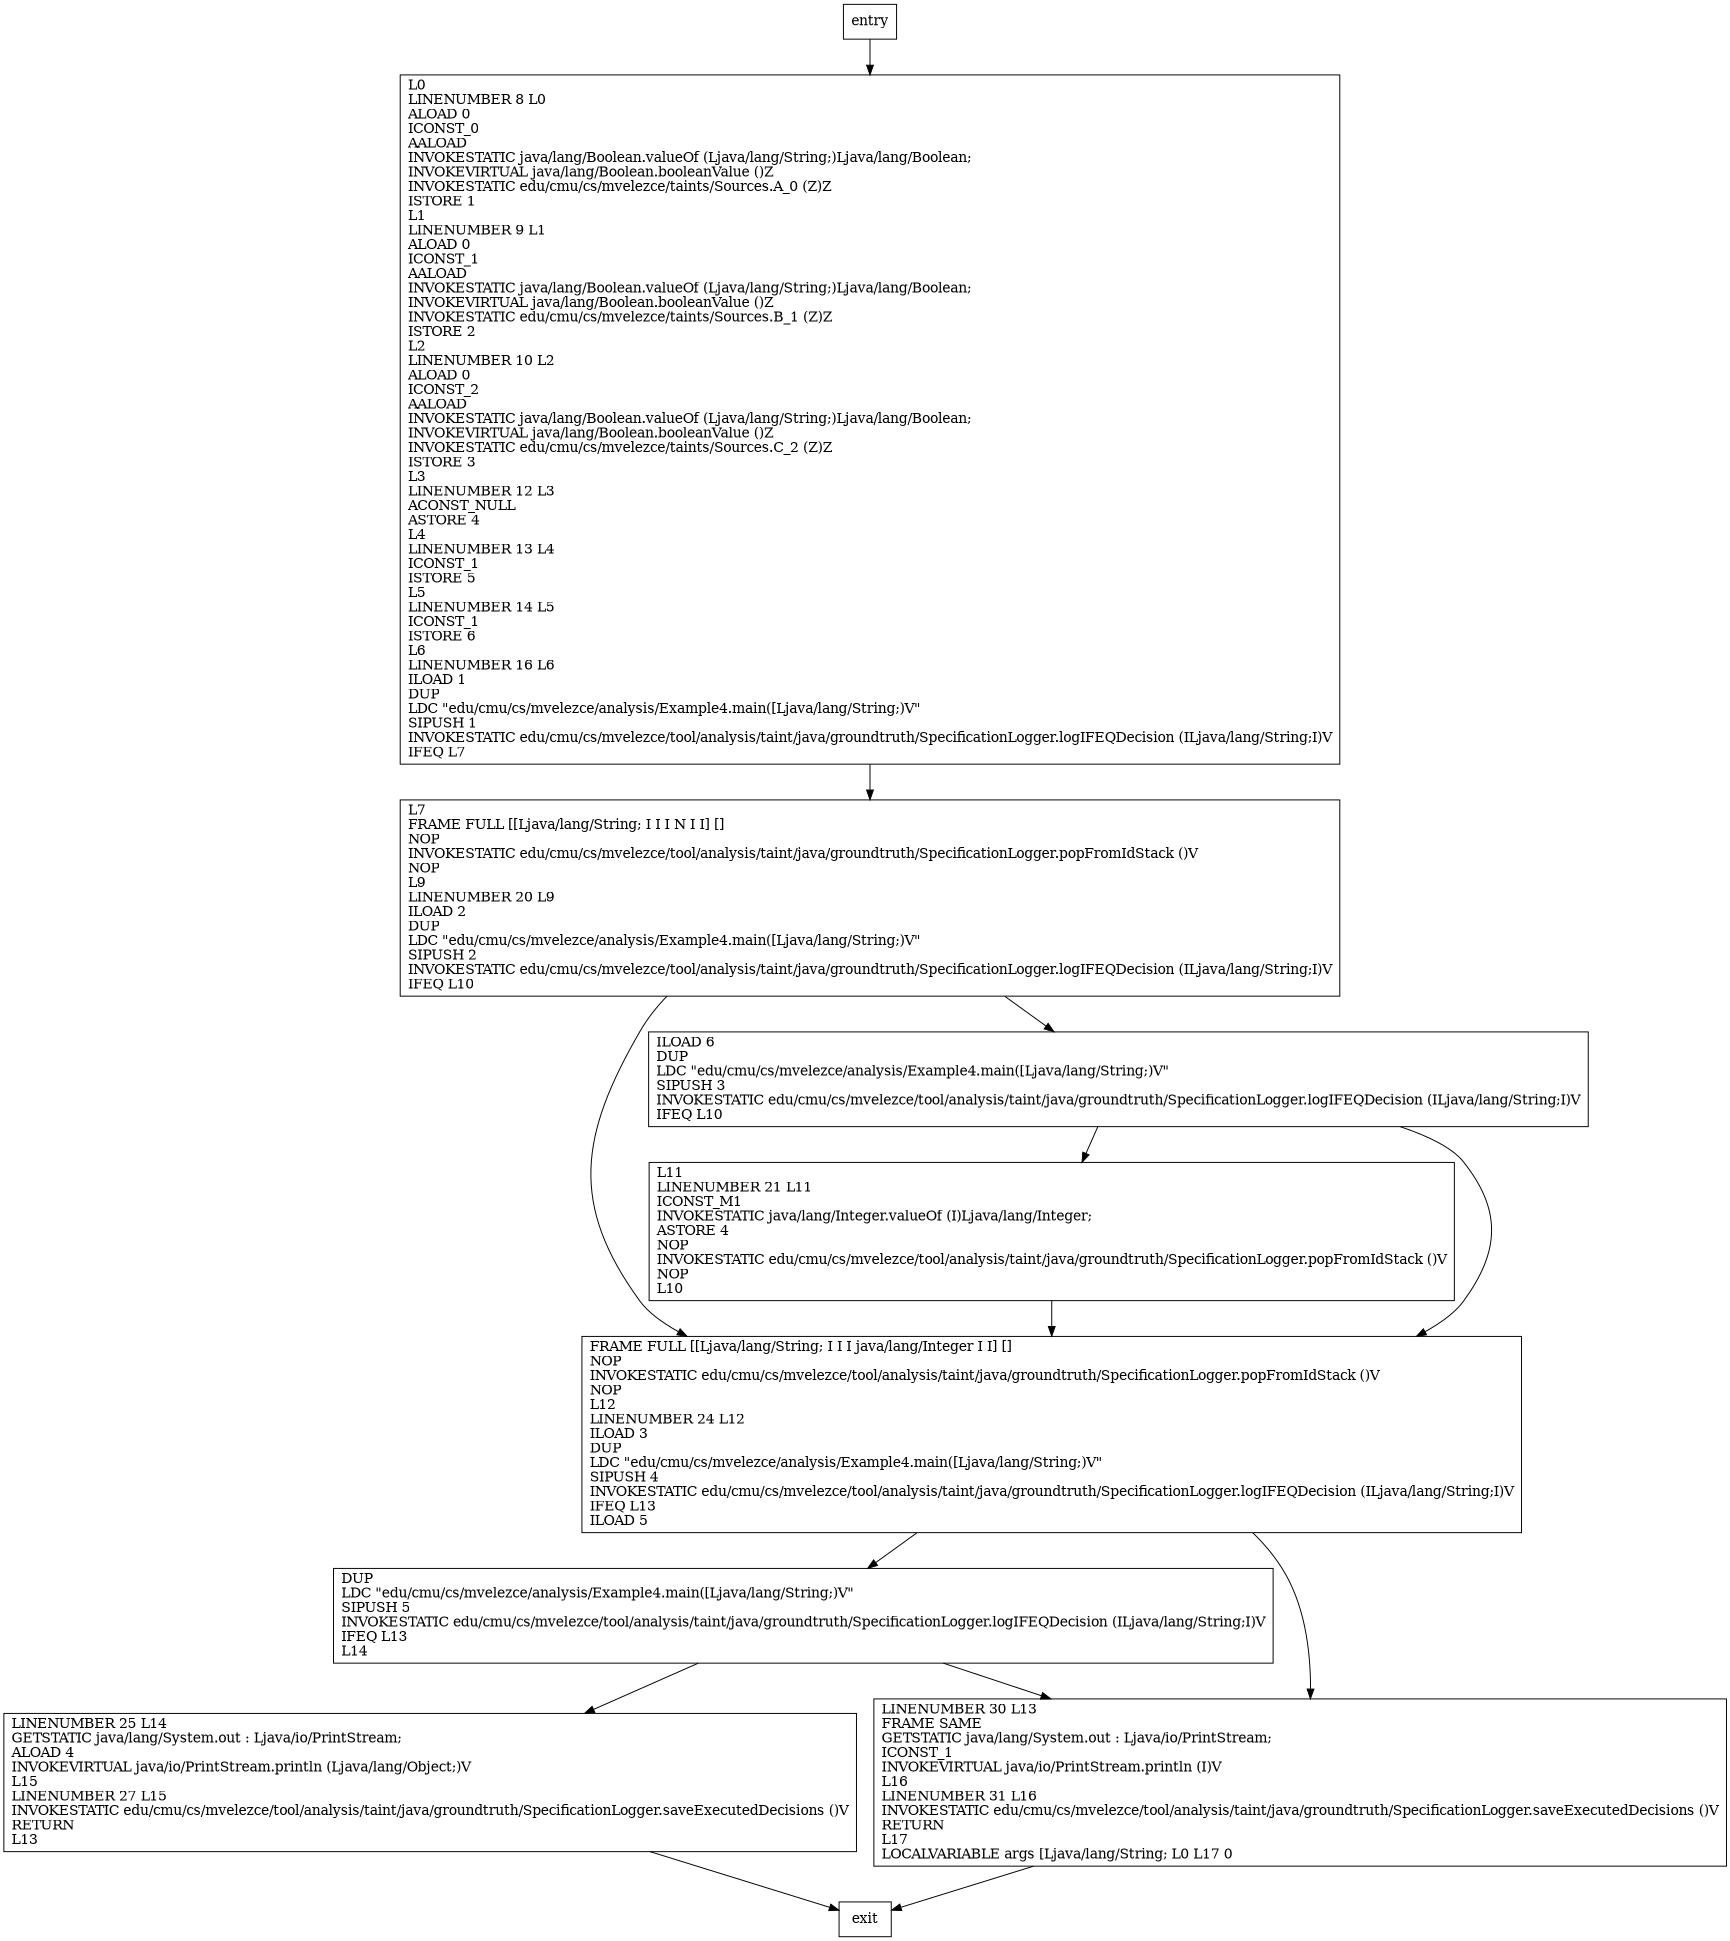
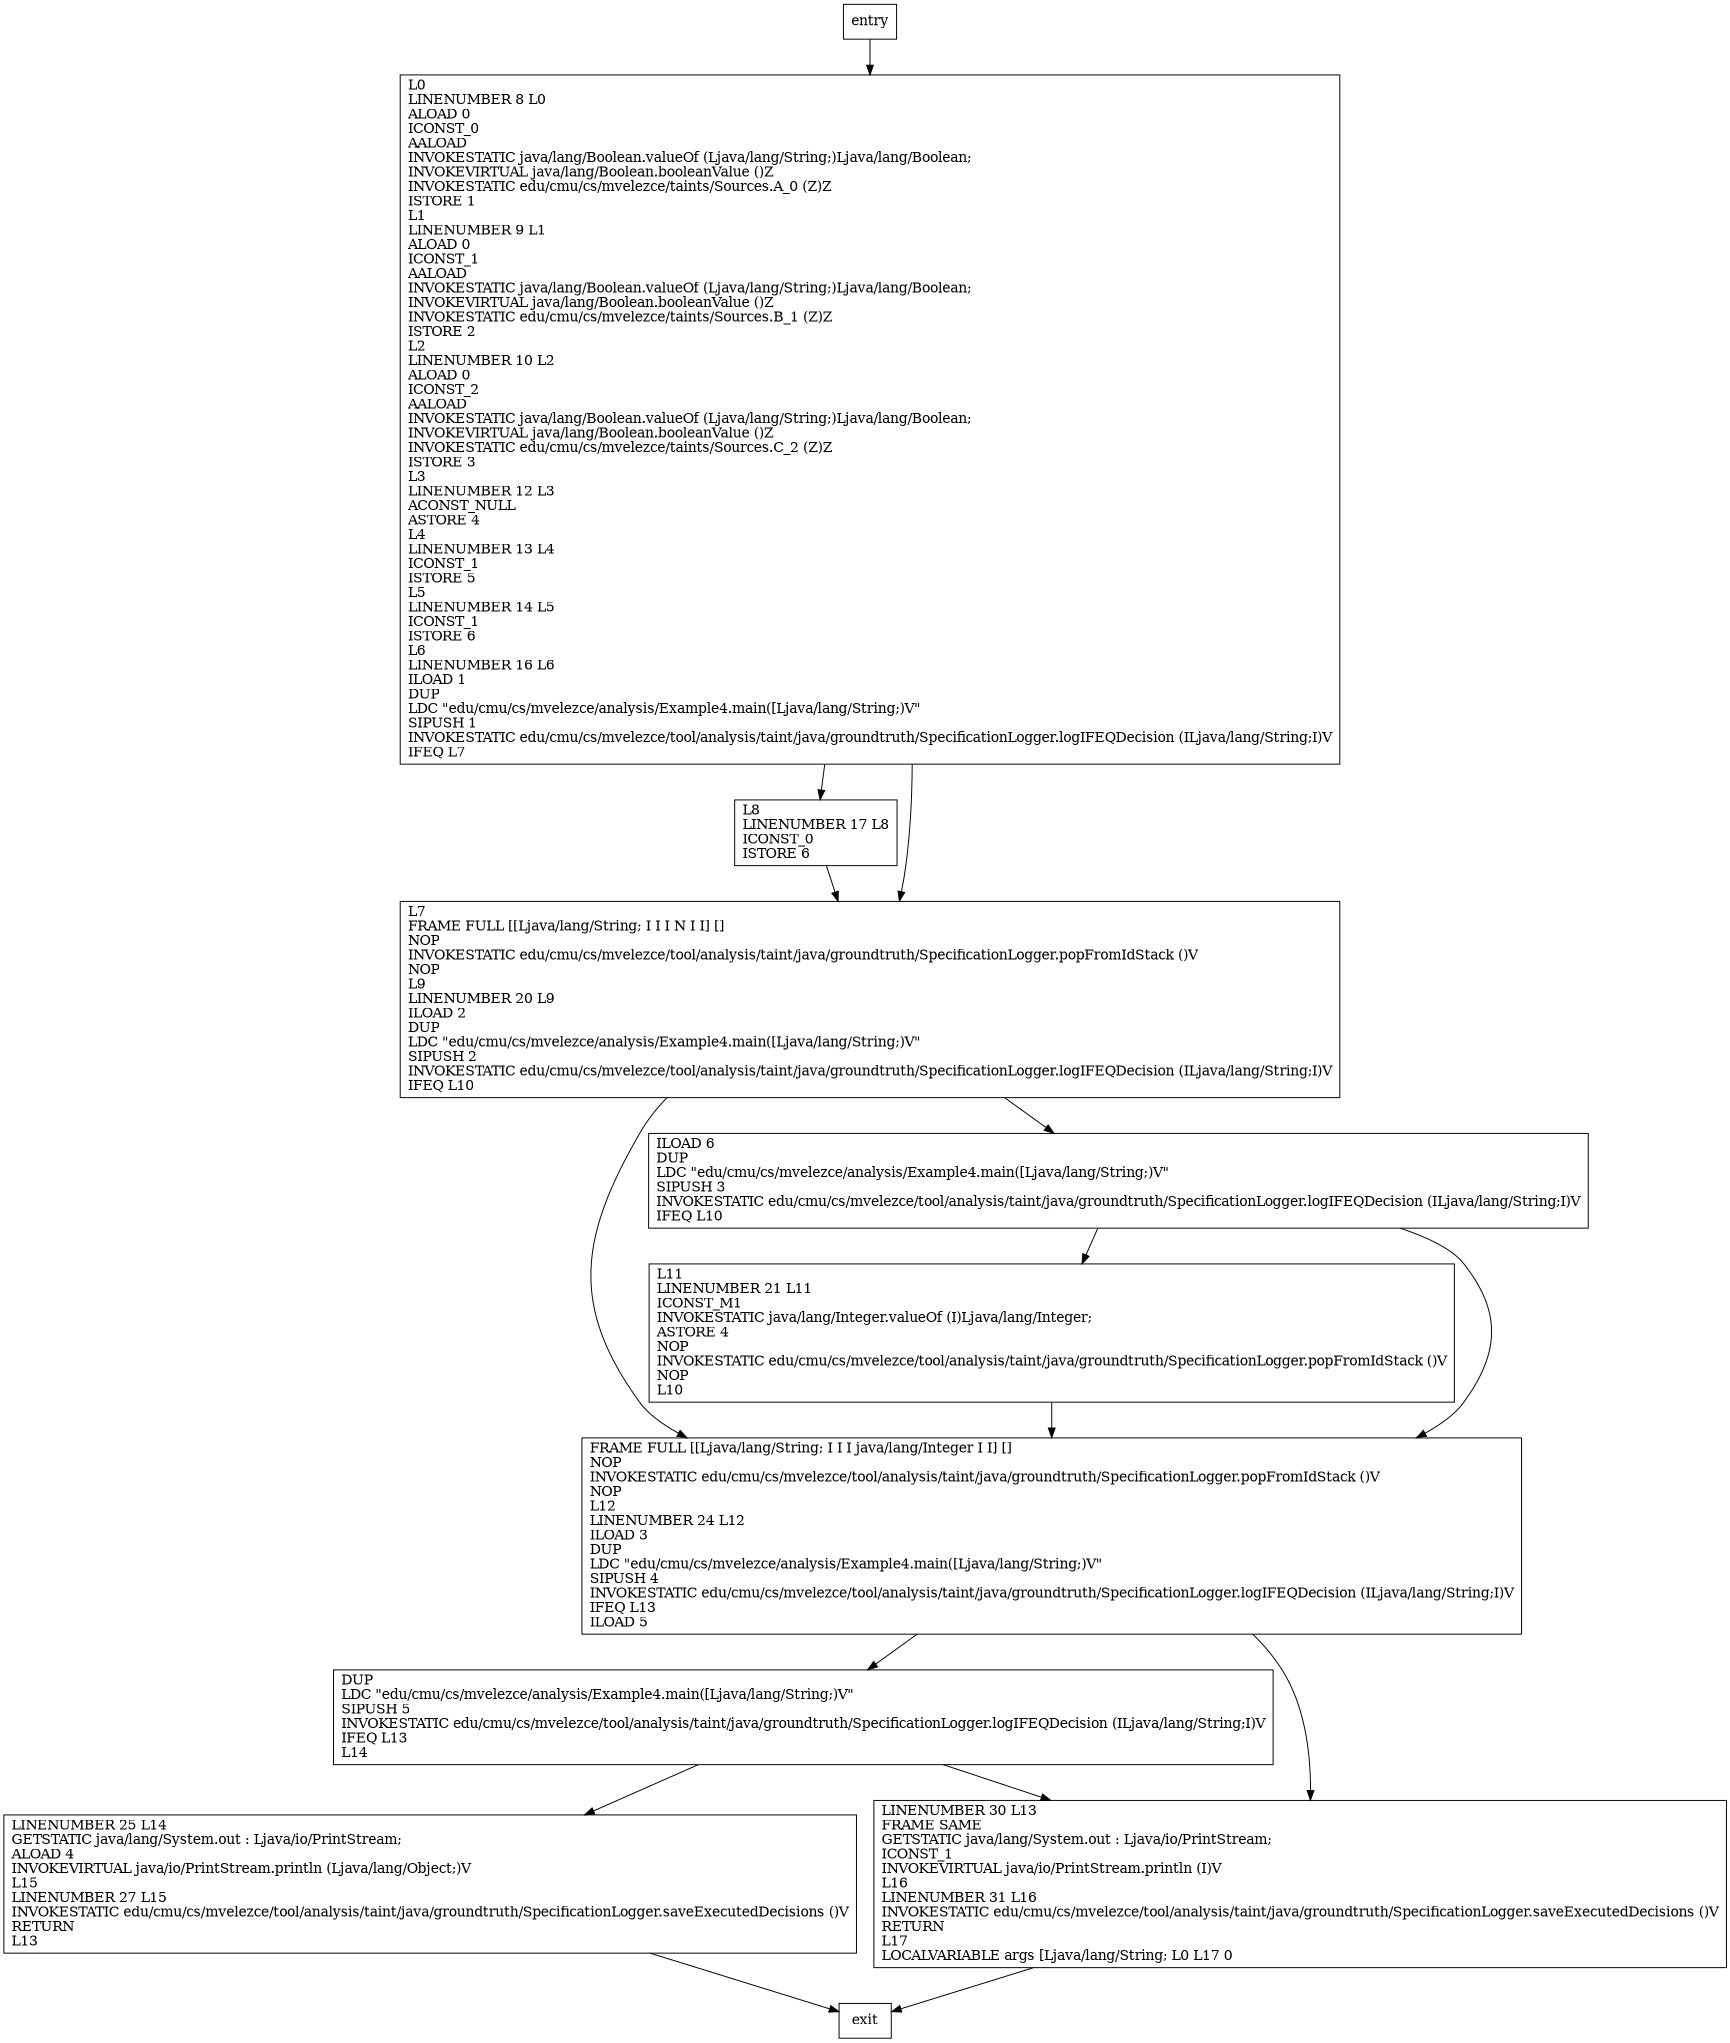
node "L8 LINENUMBER 17 L8 ICONST_0 ISTORE 6": added
